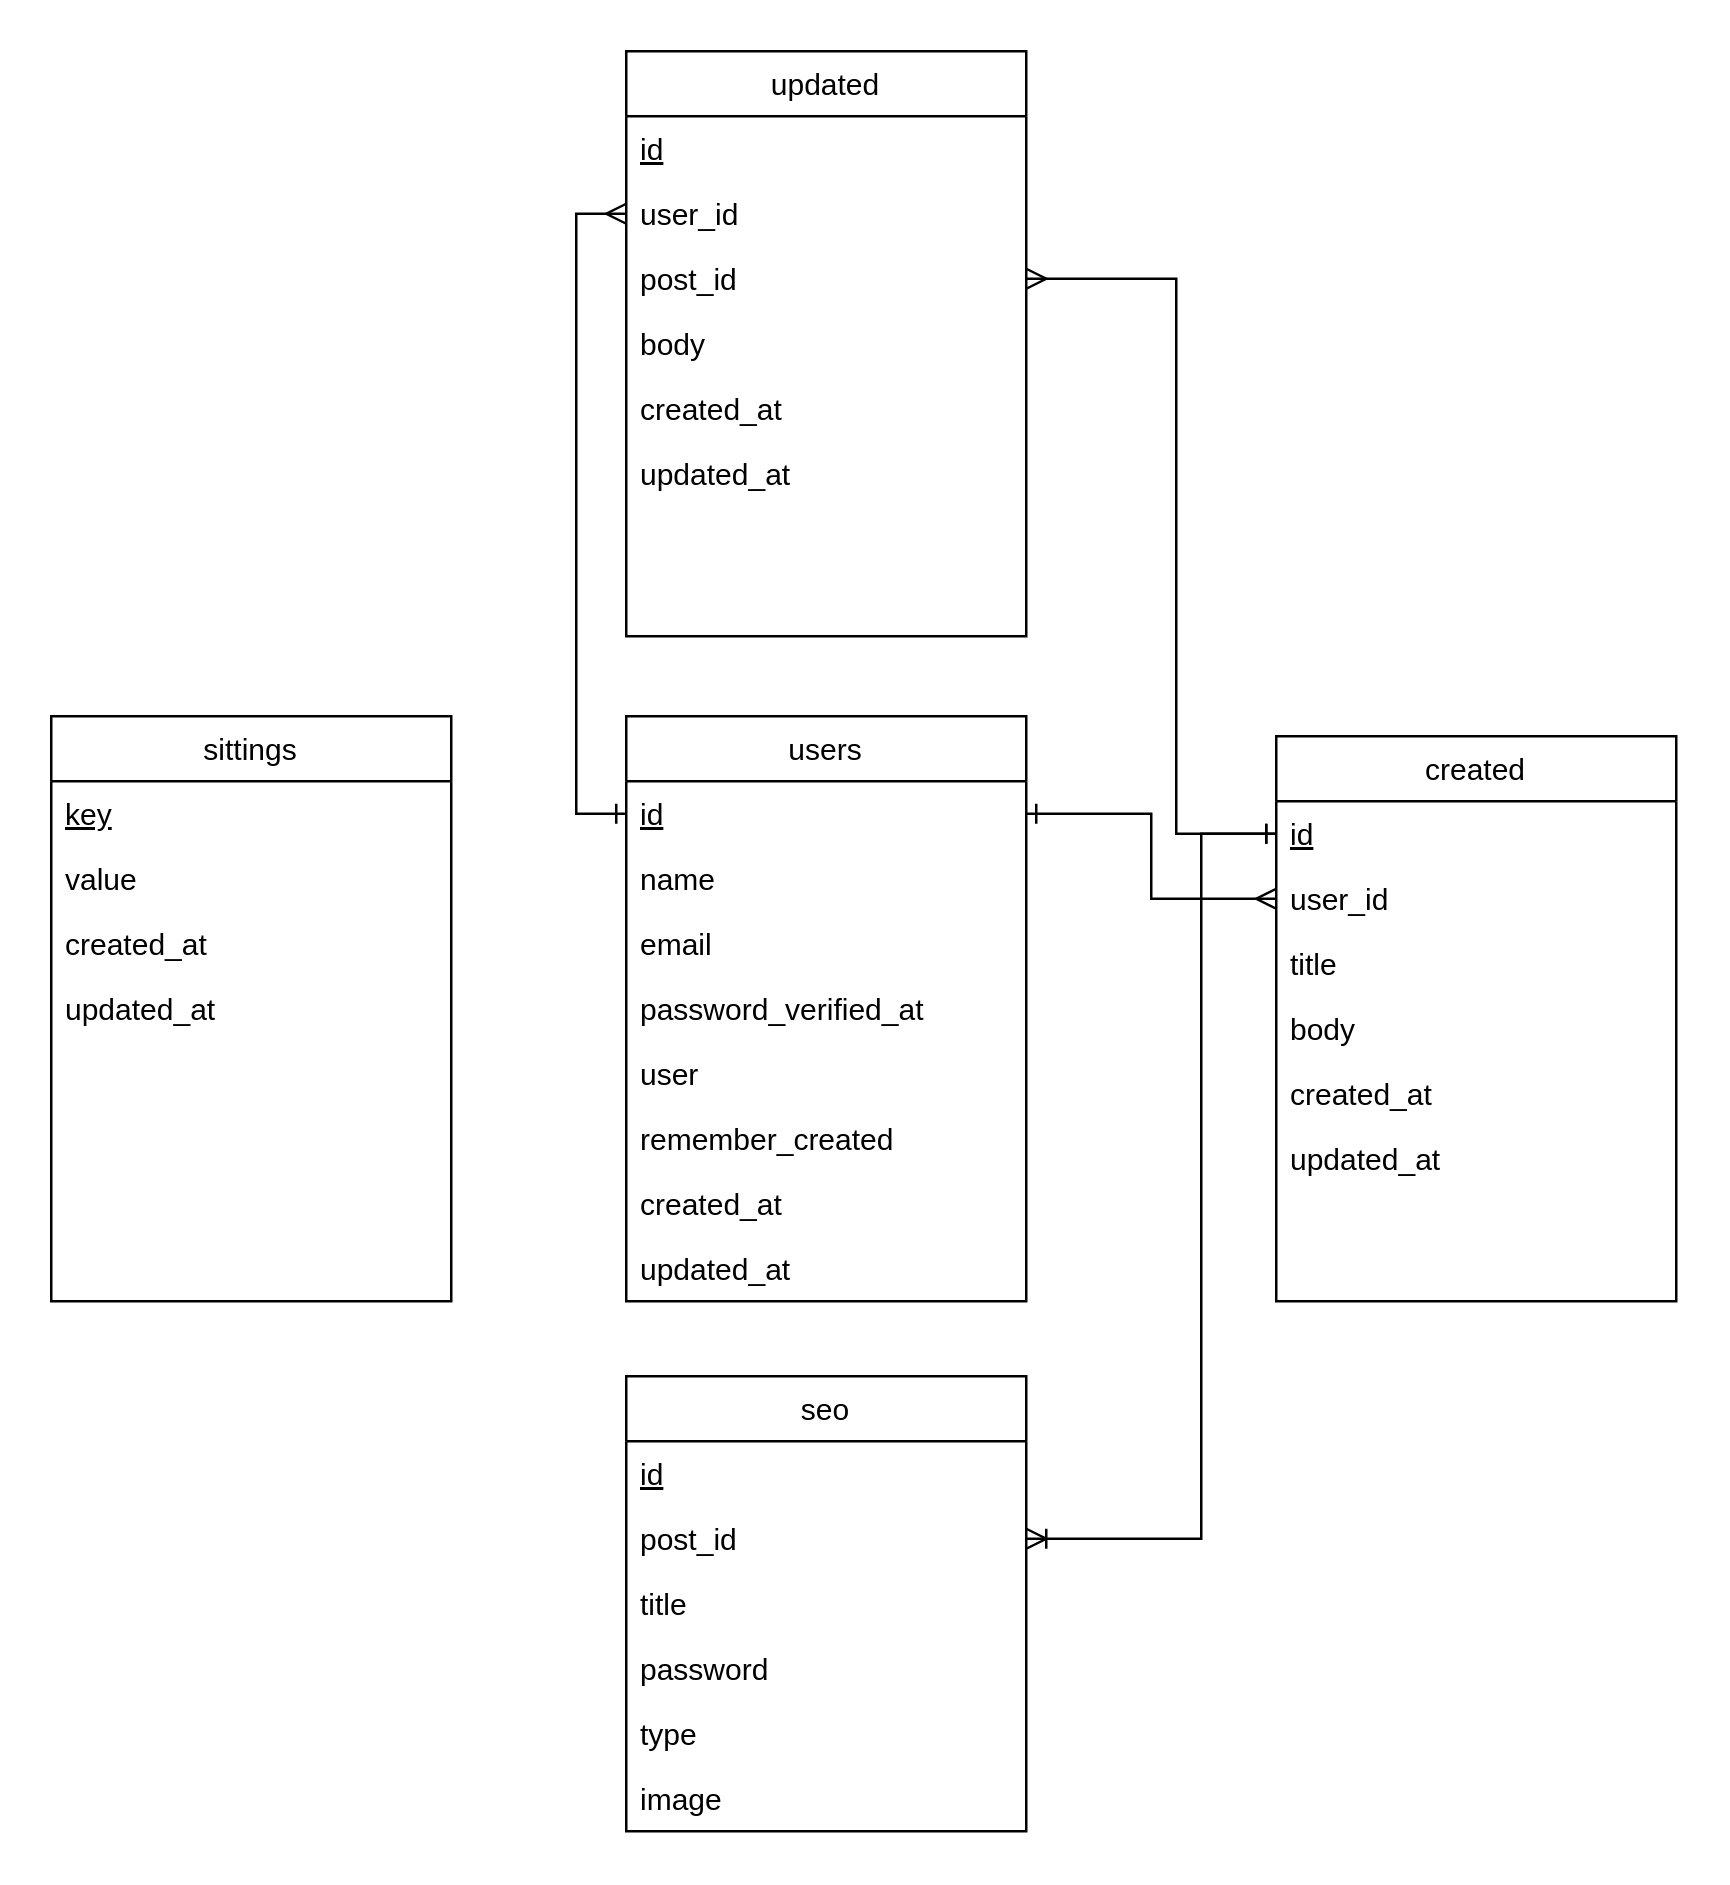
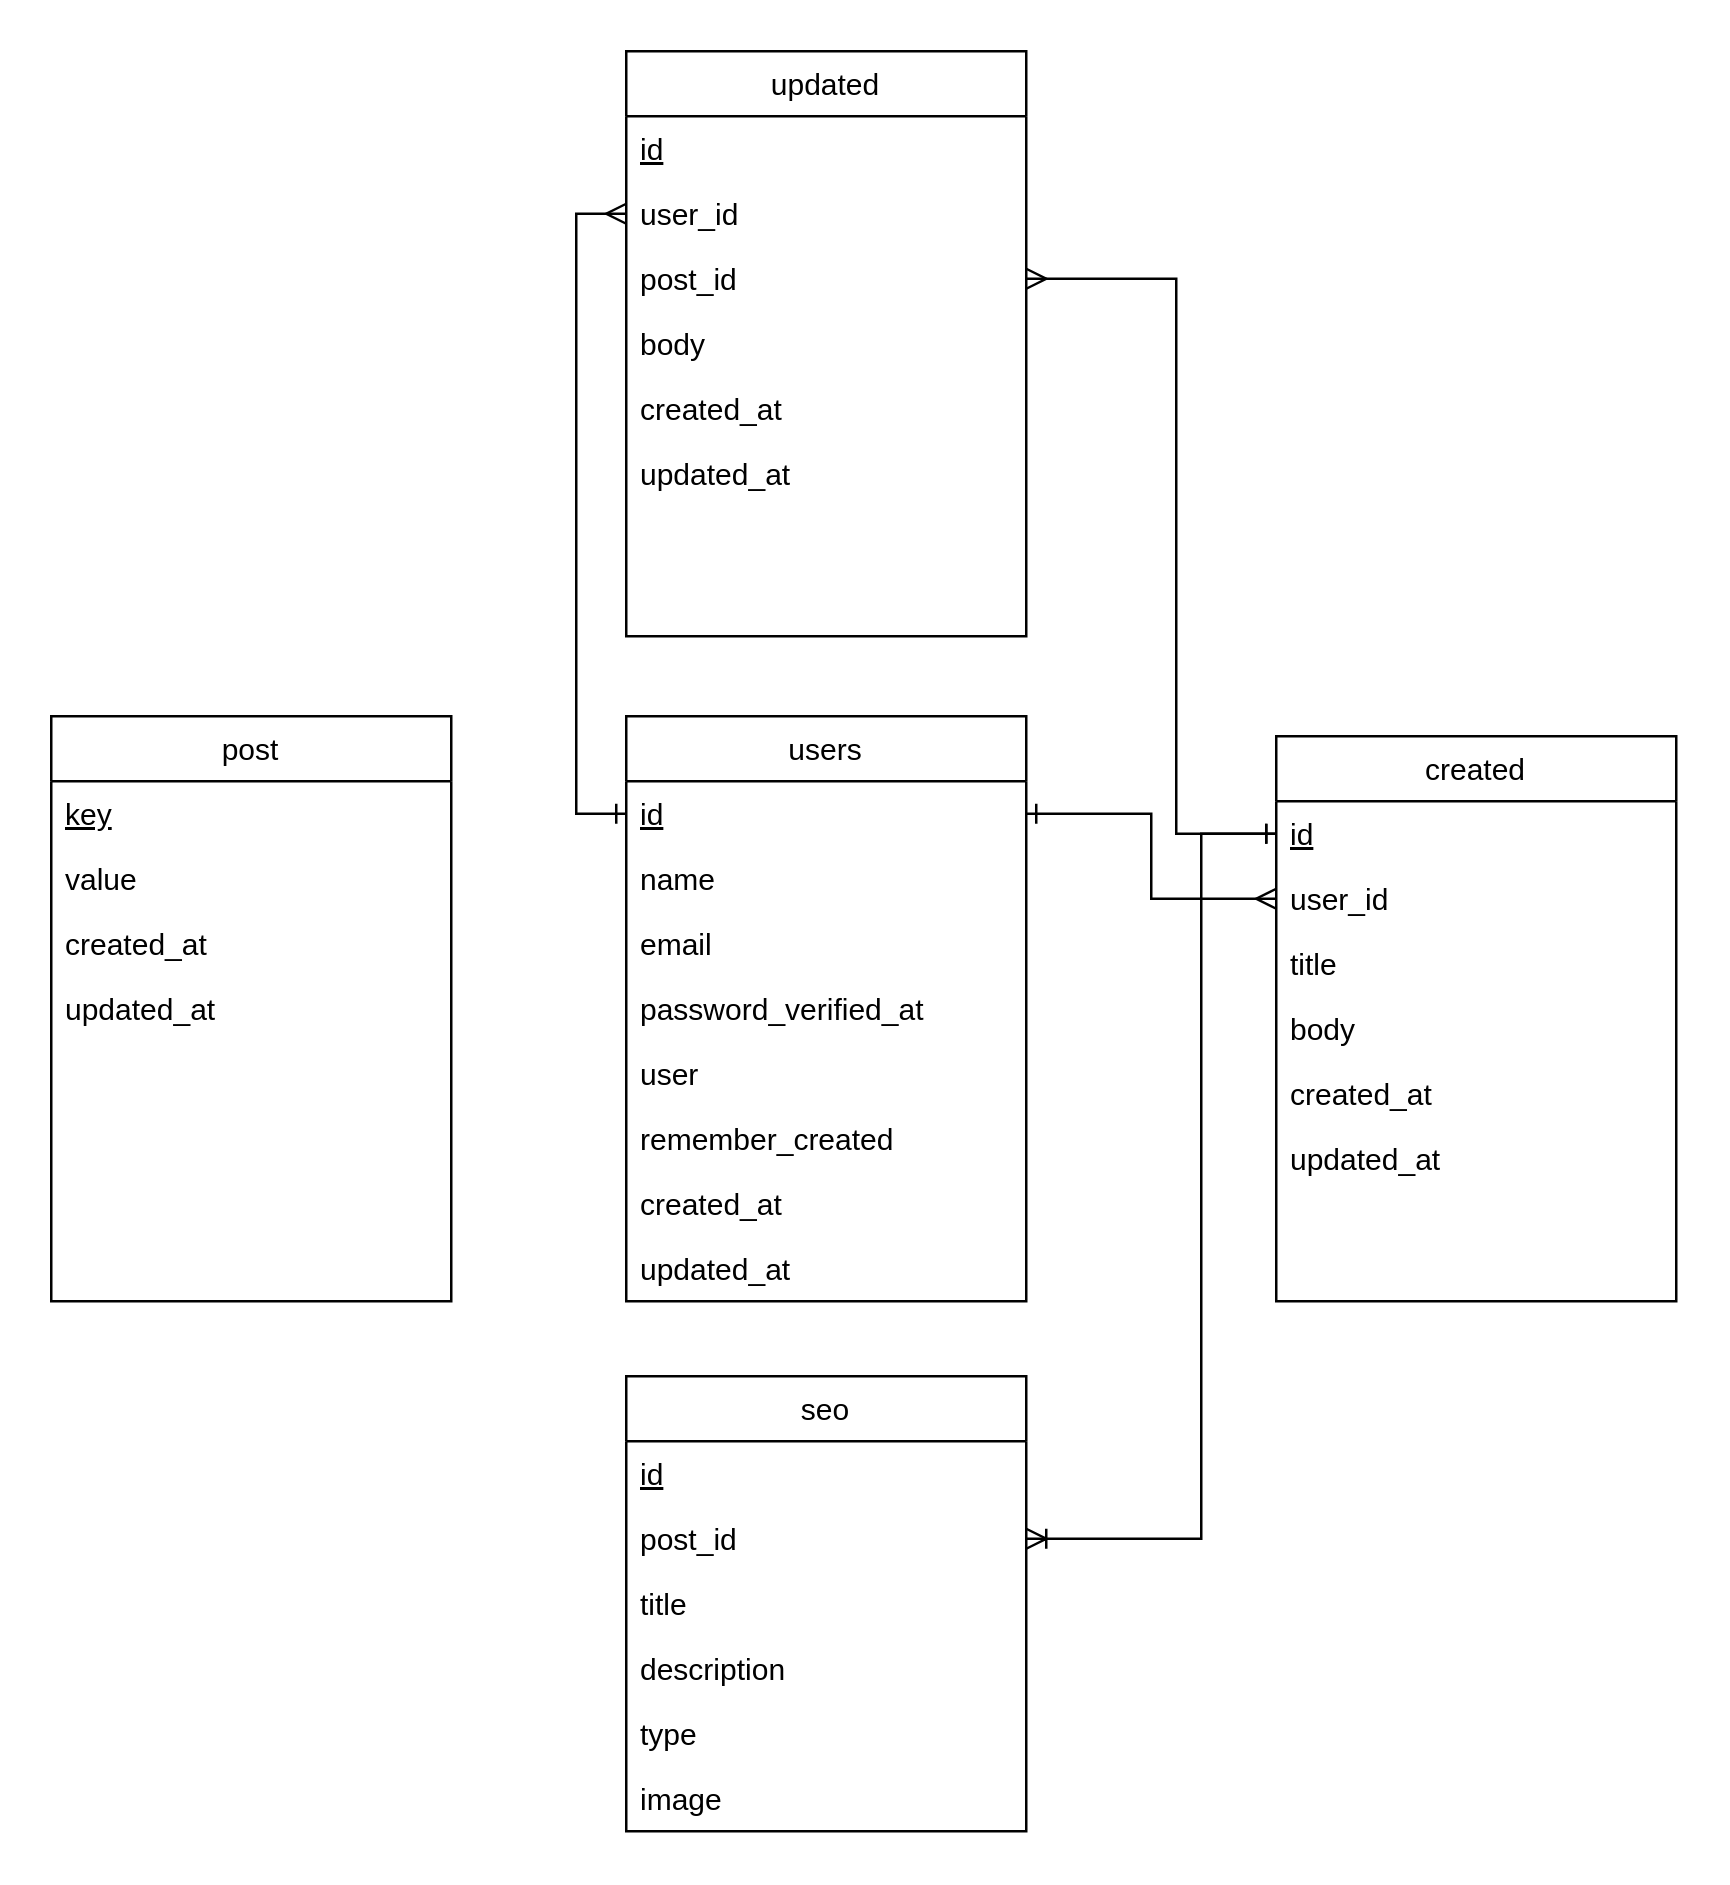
node "sittings": label "sittings" -> "post"
node "password": label "password" -> "description"
